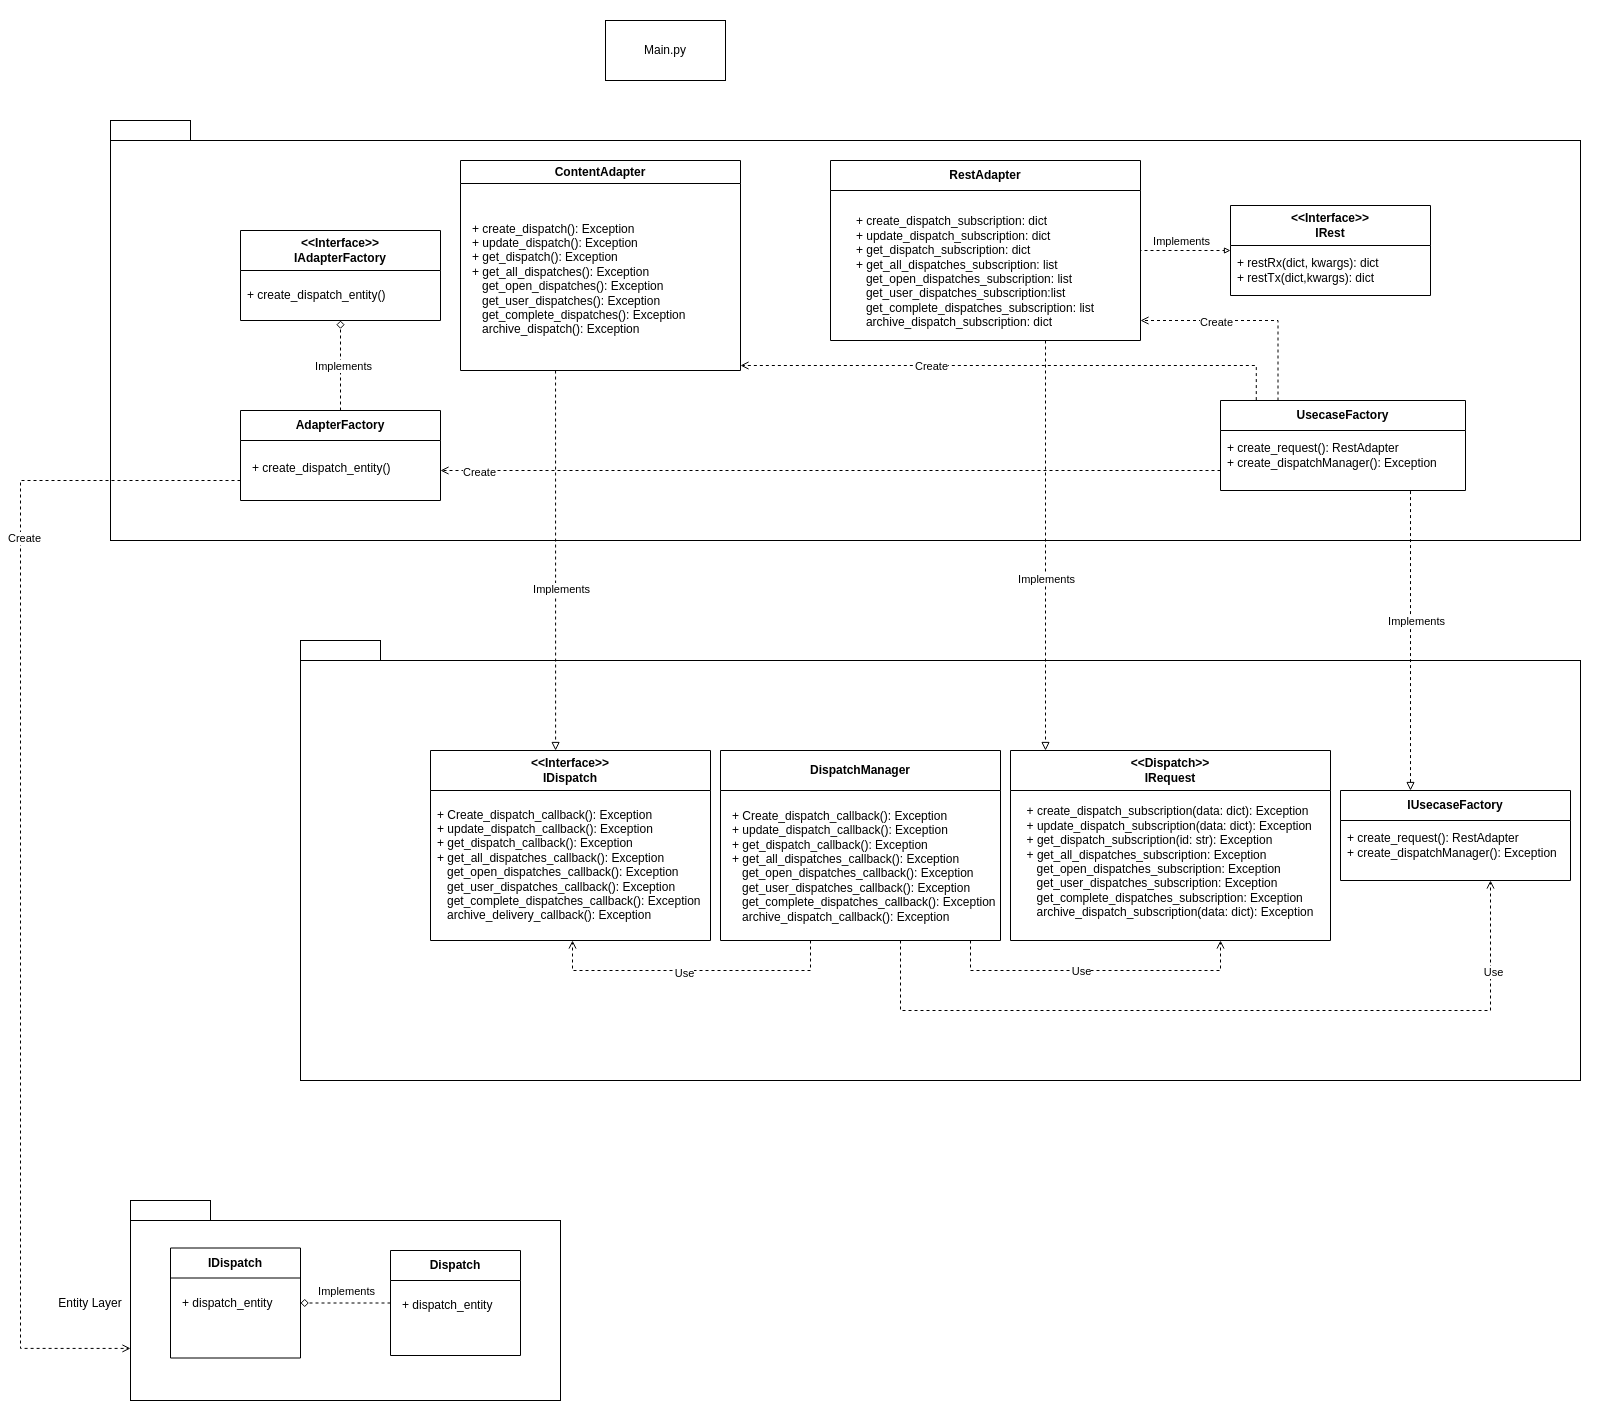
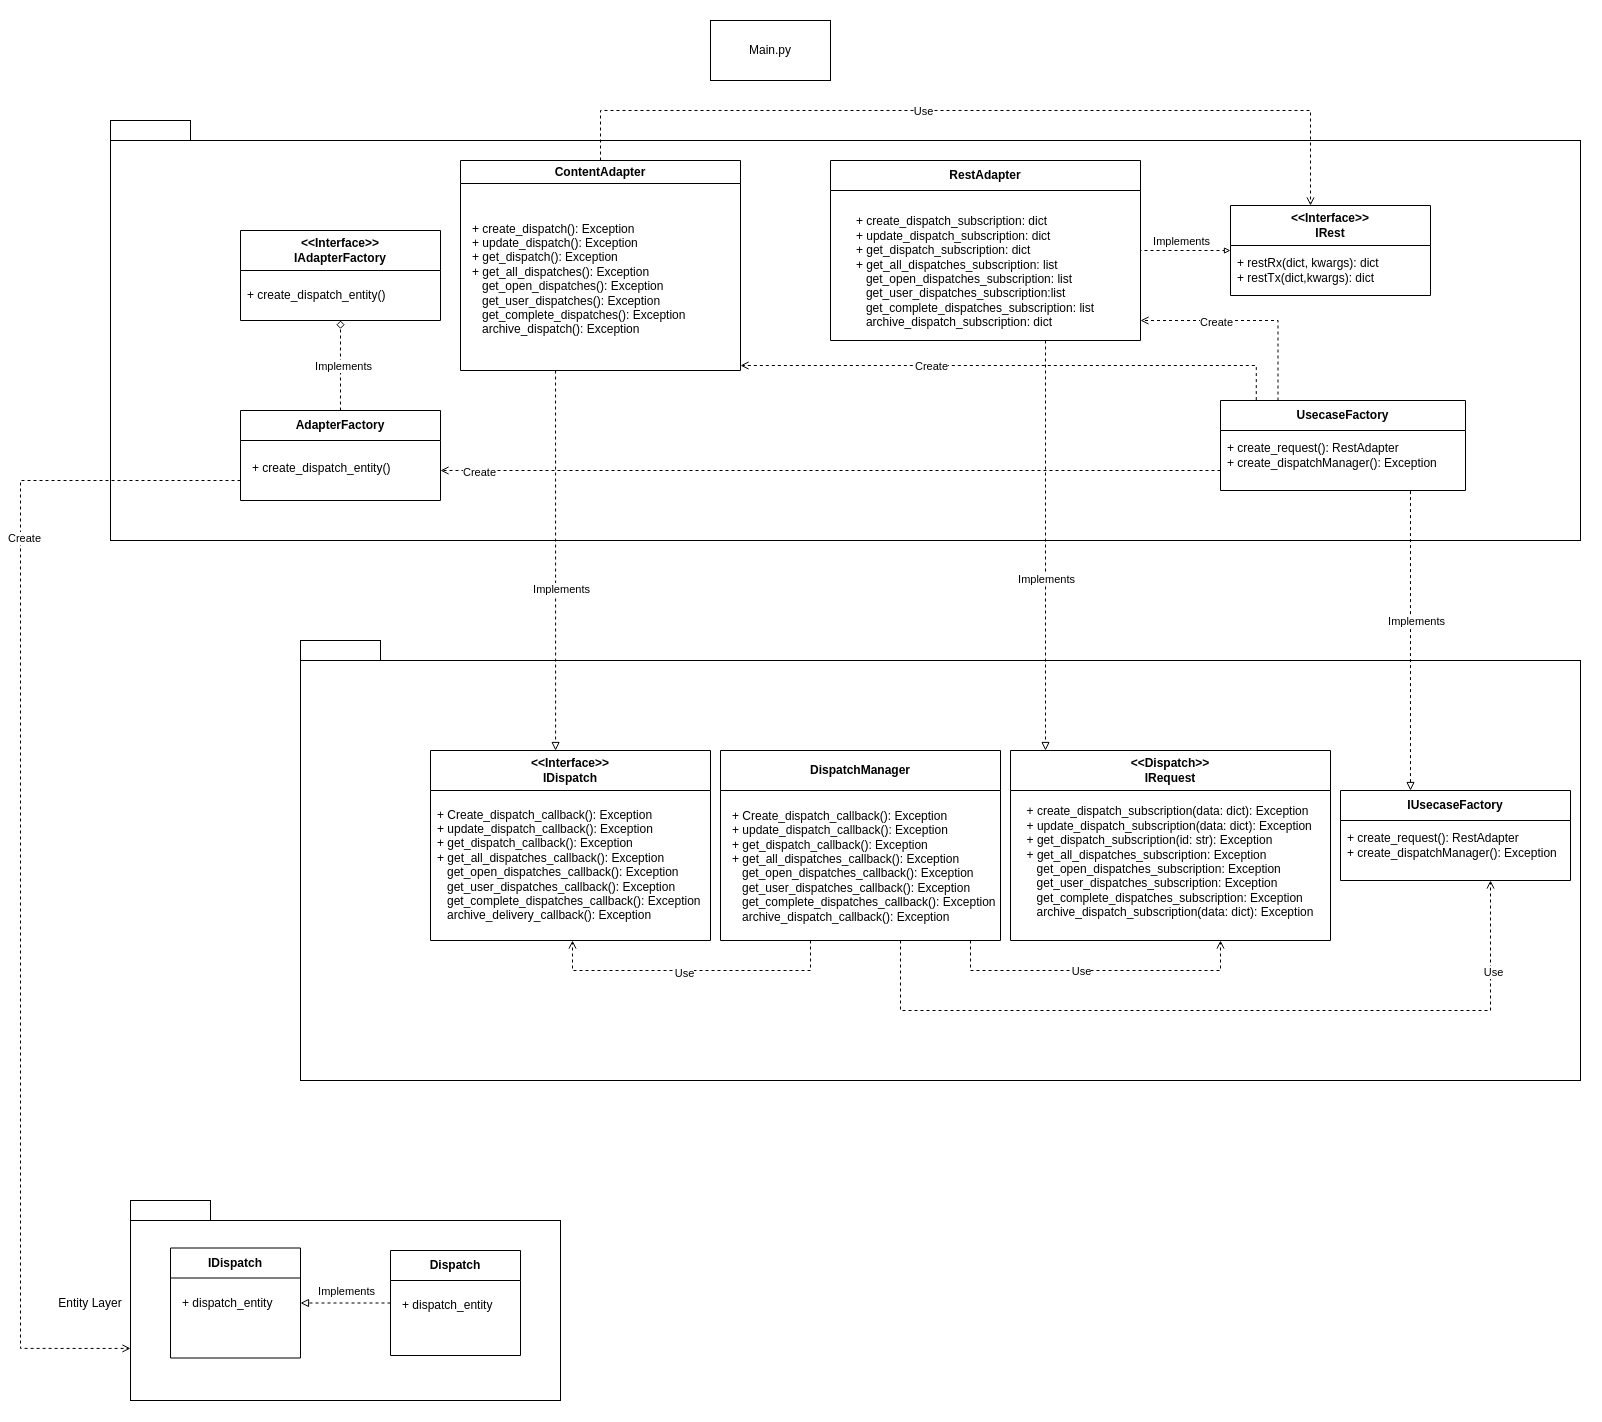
node "Main.py": moved (666, 51) -> (771, 51)
edge "ContentAdapter" -> "<<Interface>> IRest": added, label "Use"
edge "Dispatch" -> "IDispatch": arrowhead diamond -> block
